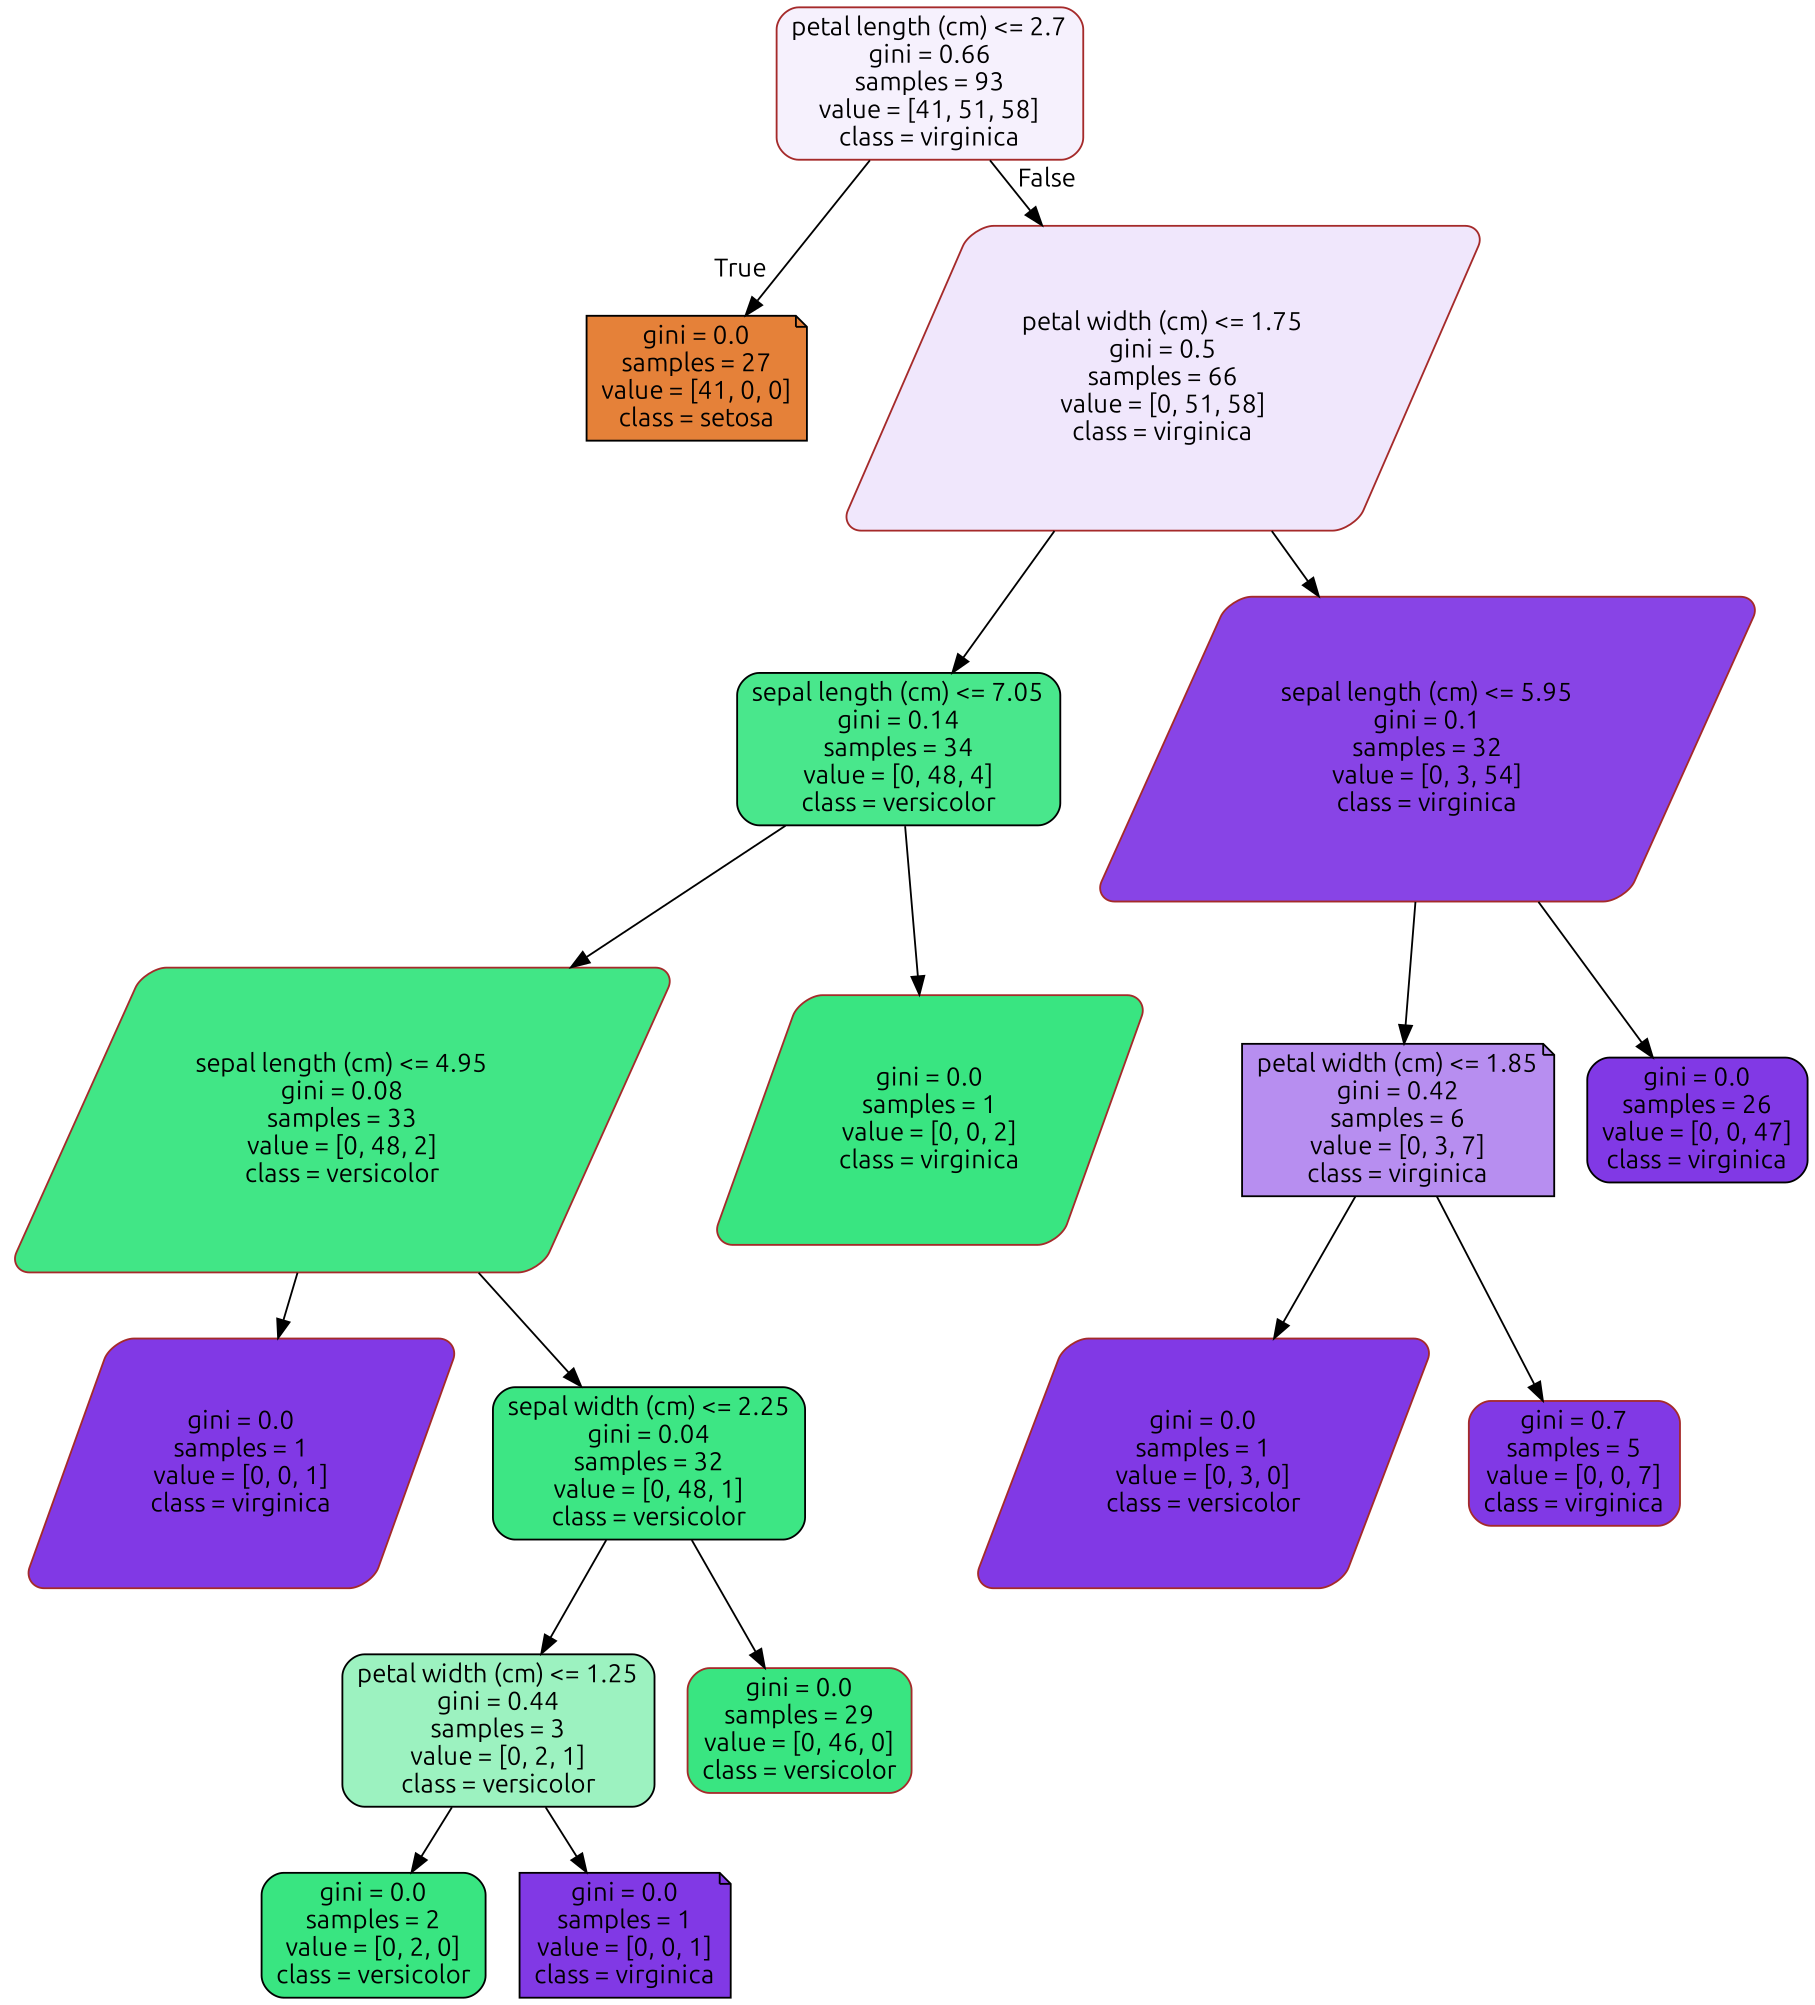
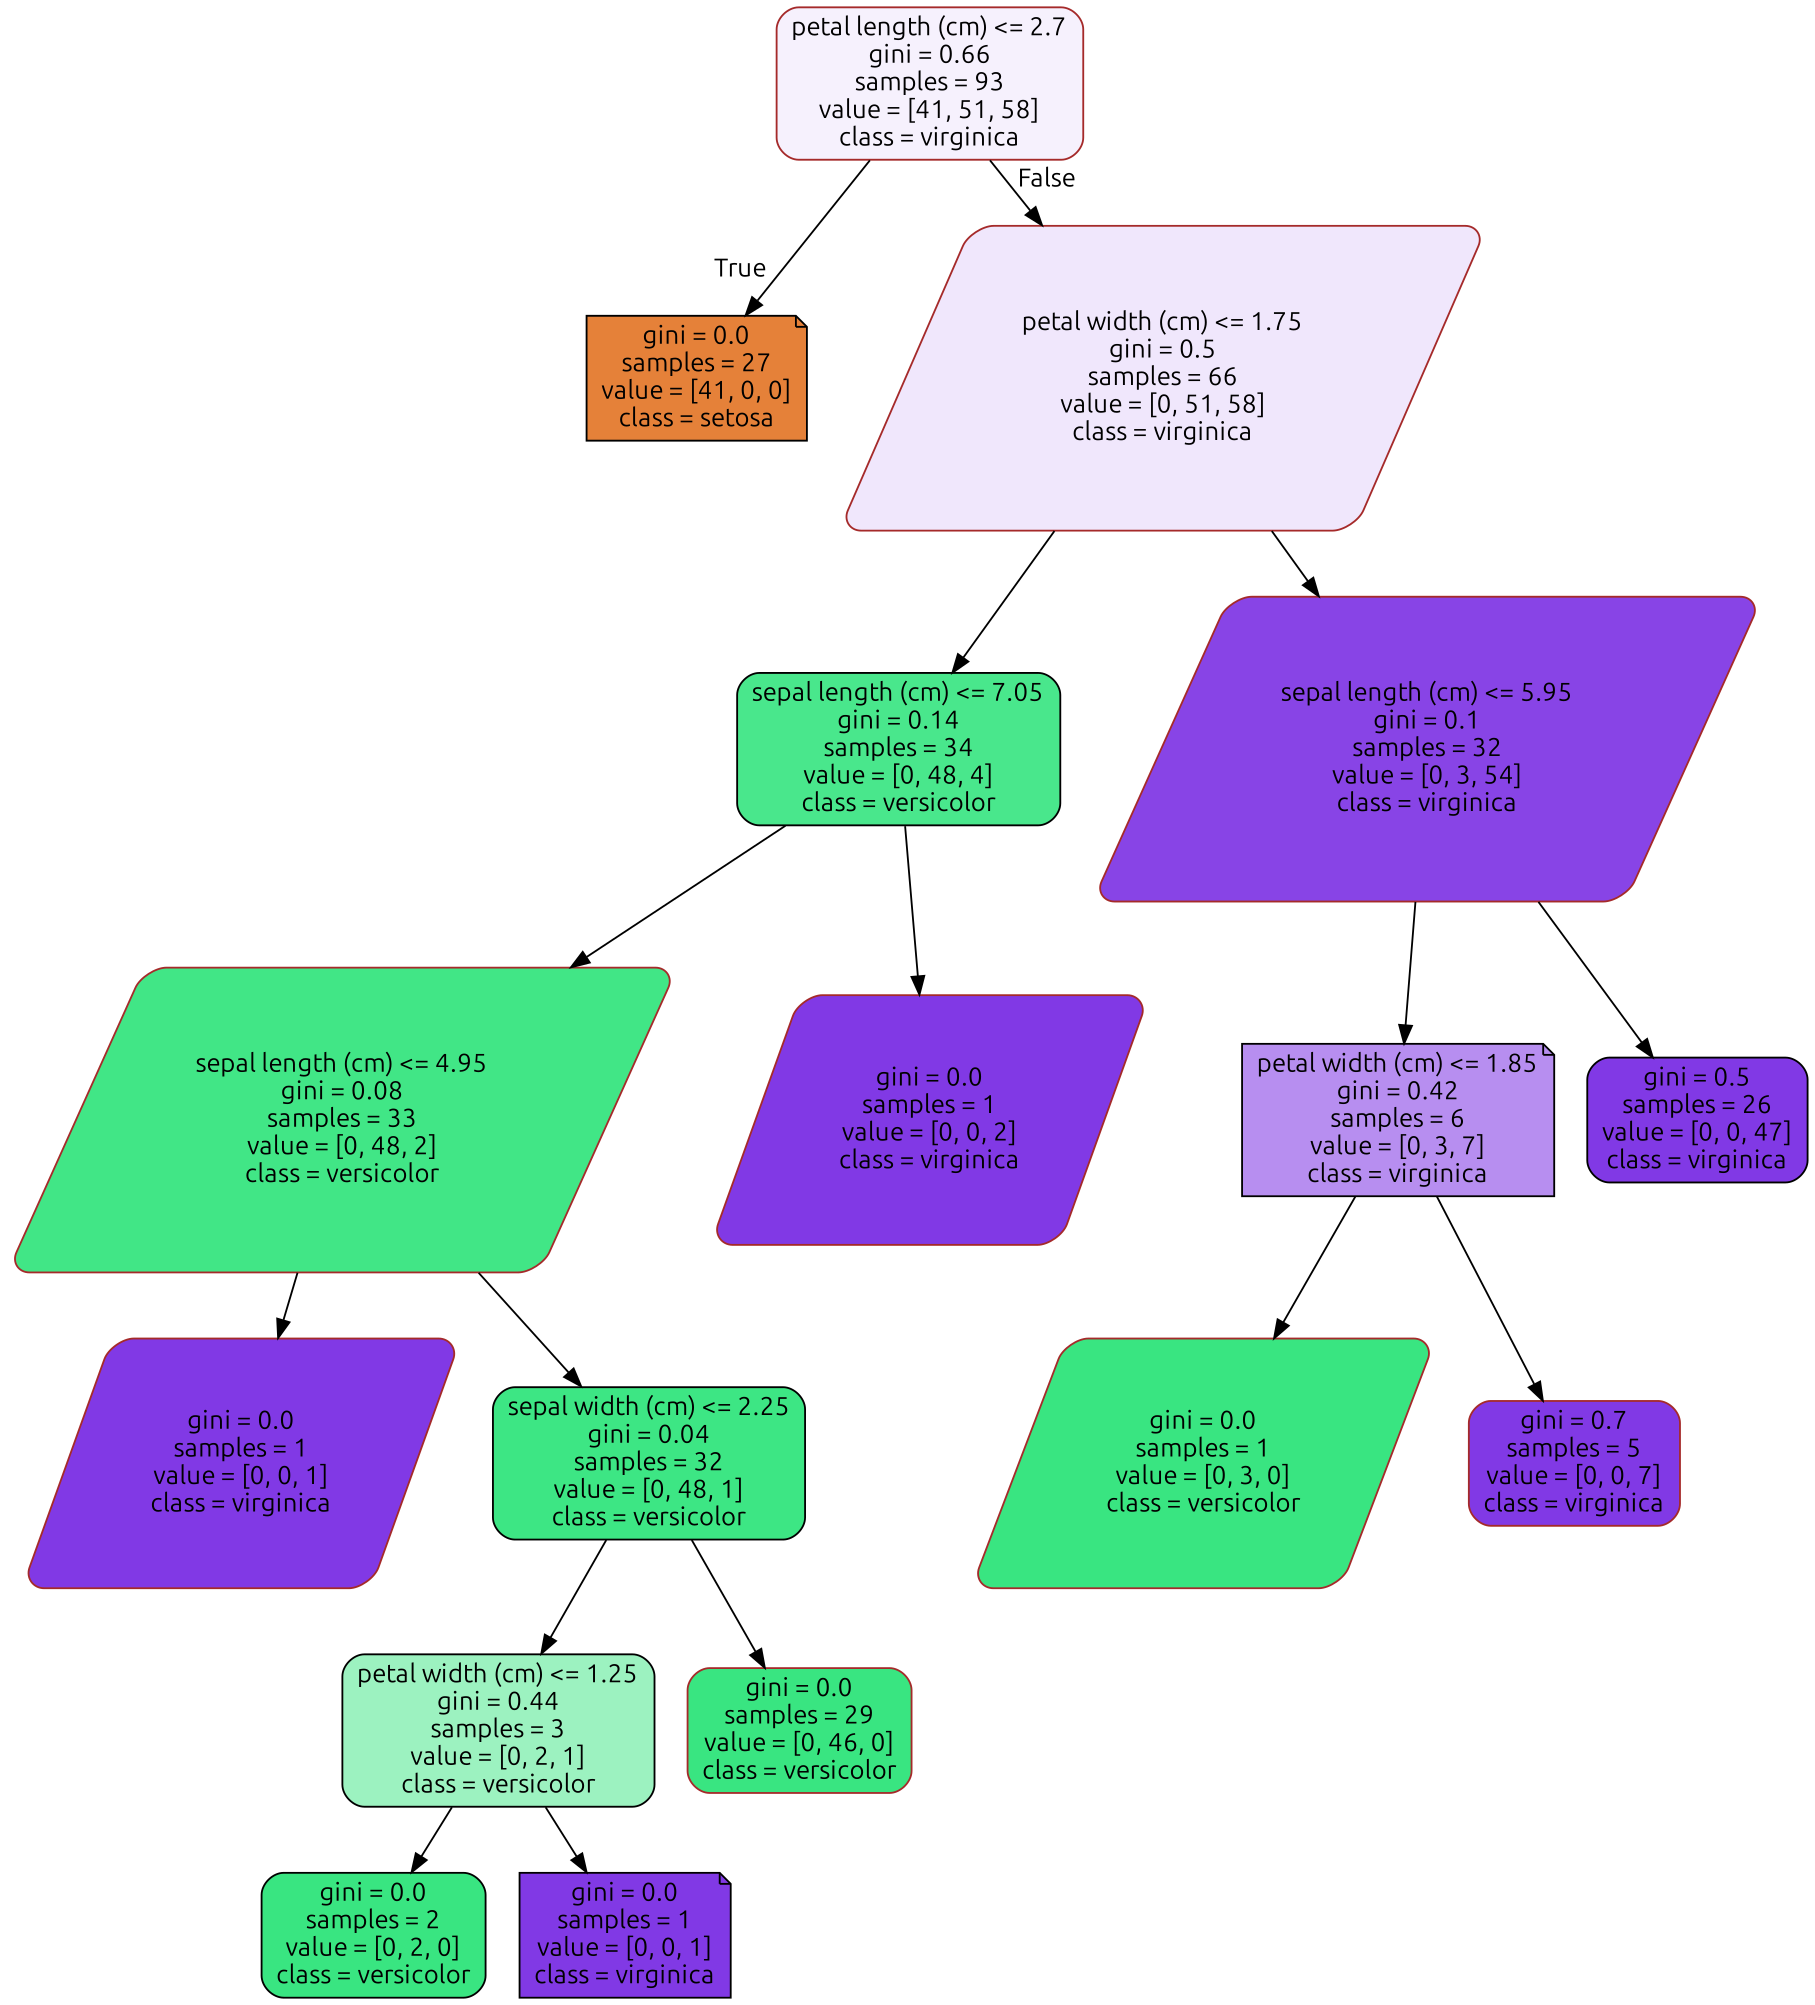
node "gini = 0.0 samples = 1 value = [0, 0, 2] class = virginica": fillcolor #39e581 -> #8139e5
node "gini = 0.0 samples = 26 value = [0, 0, 47] class = virginica": label "gini = 0.0 samples = 26 value = [0, 0, 47] class = virginica" -> "gini = 0.5 samples = 26 value = [0, 0, 47] class = virginica"
node "gini = 0.0 samples = 1 value = [0, 3, 0] class = versicolor": fillcolor #8139e5 -> #39e581
